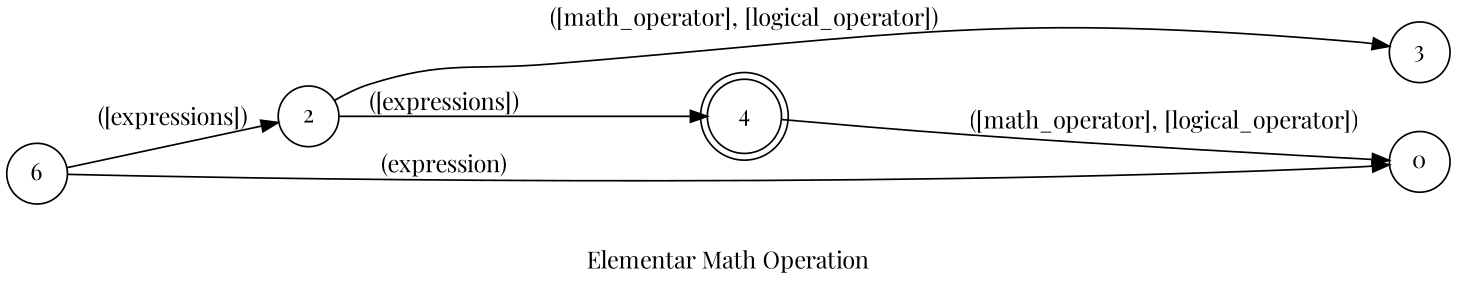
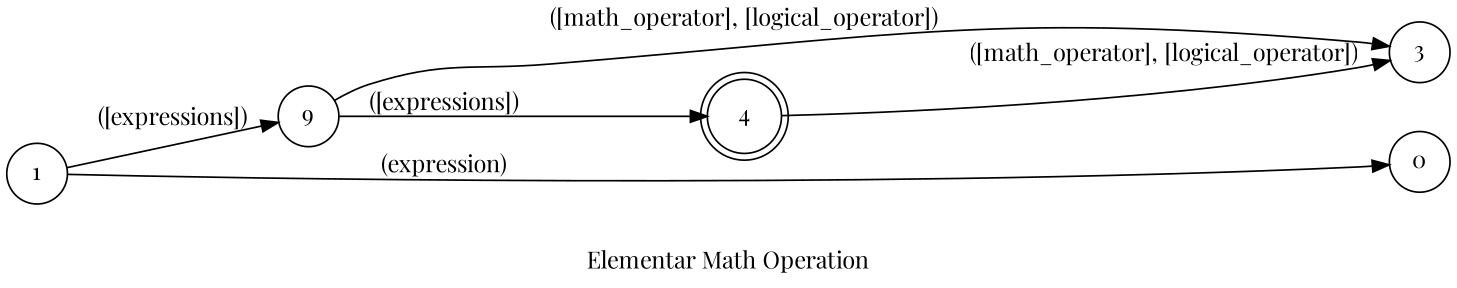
node "2": label "2" -> "9"
edge "4" -> "0": now "4" -> "3"
node "6": label "6" -> "1"
